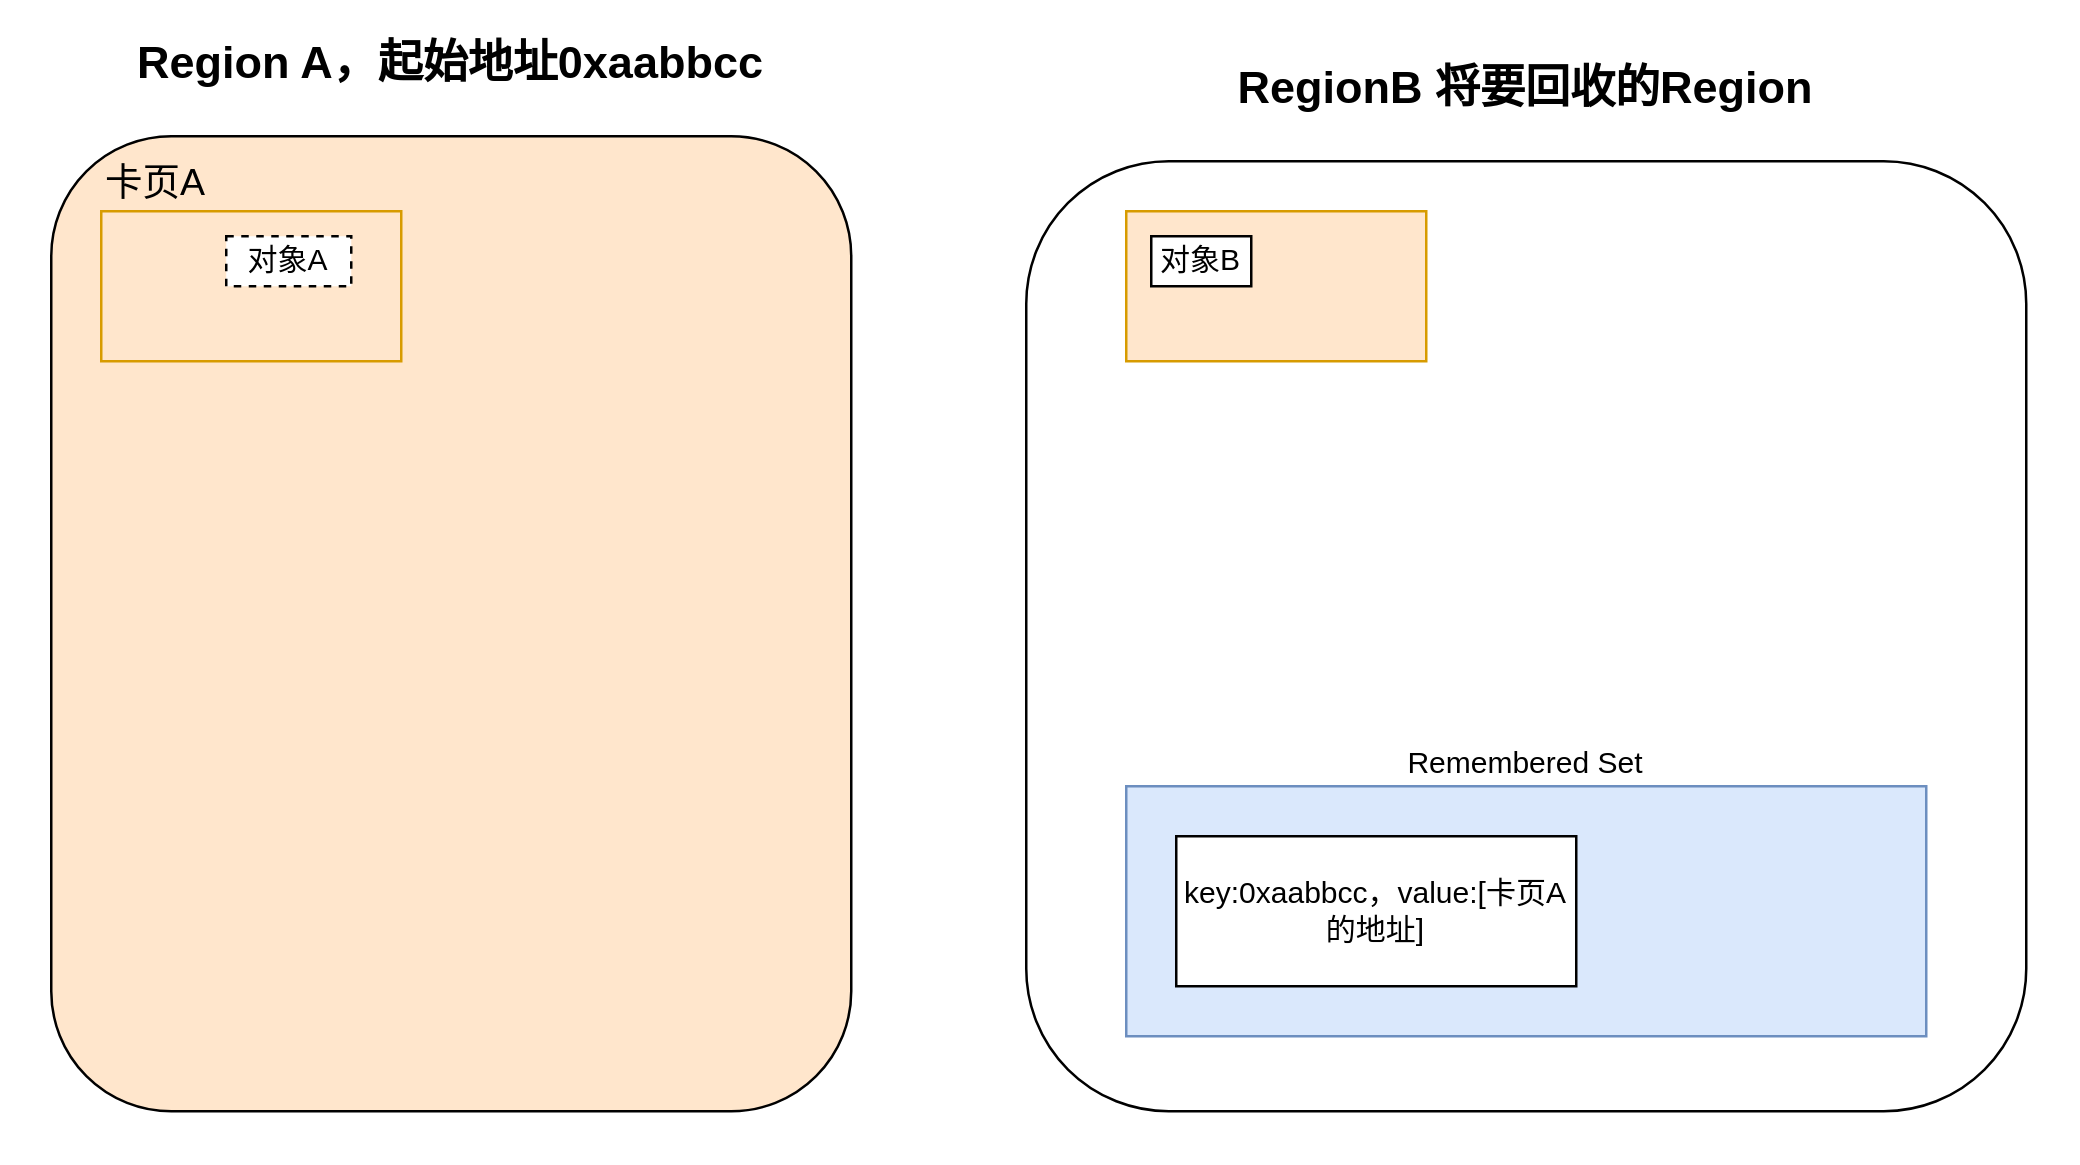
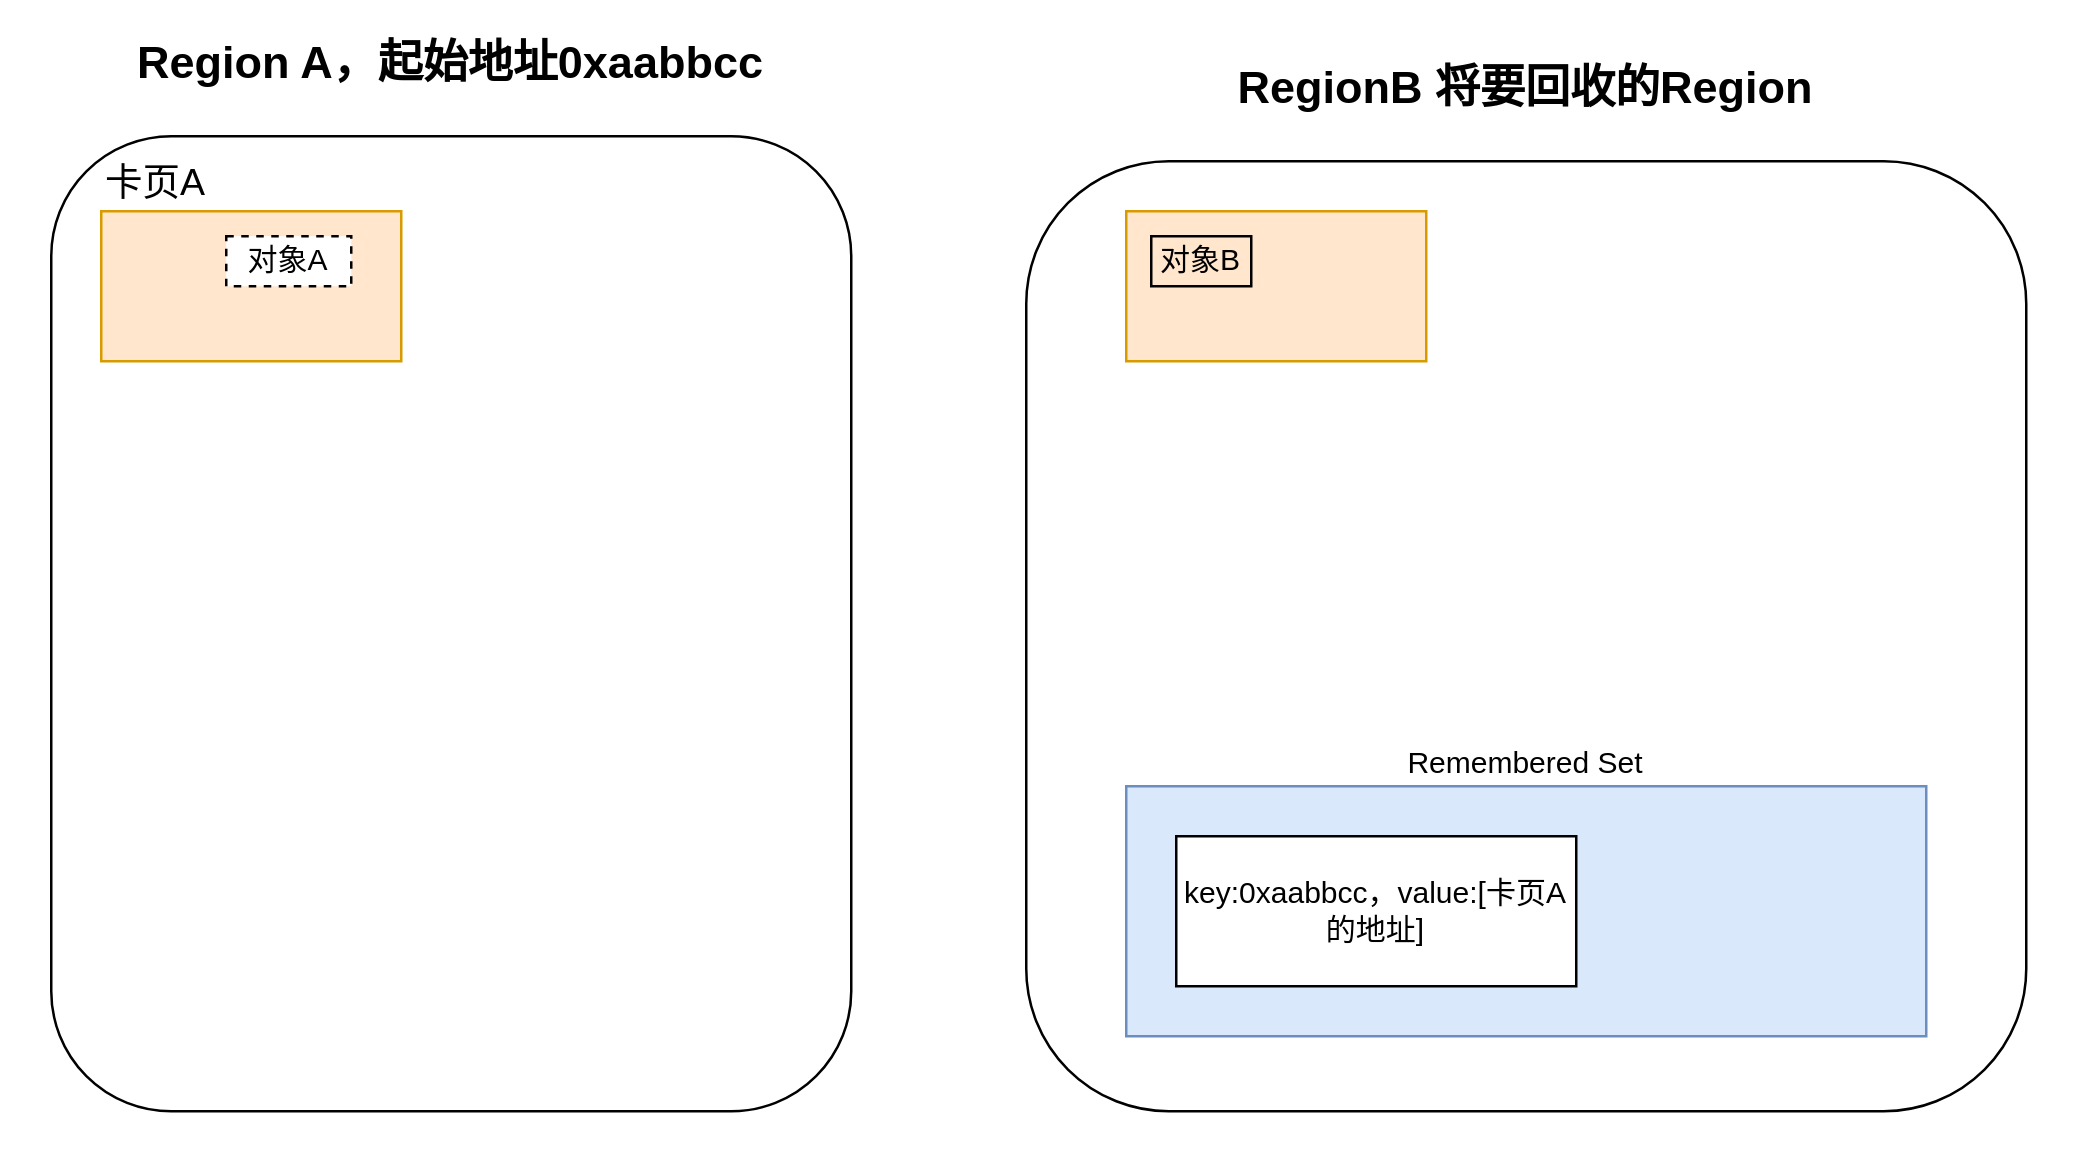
node "对象B": fillcolor #ffffff -> #ffe6cc
node "Region A，起始地址0xaabbcc": fillcolor #ffe6cc -> #ffffff
